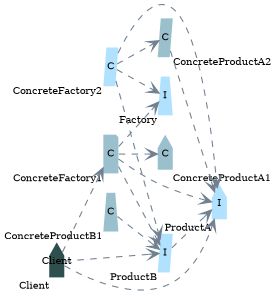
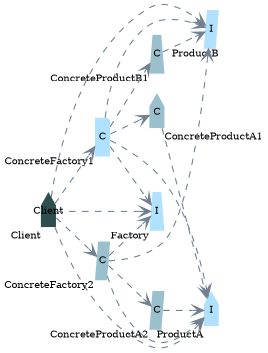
node "C ConcreteFactory2": fillcolor lightskyblue1 -> lightblue3
edge "C ConcreteFactory1" -> "C ConcreteProductB1": added
node "C ConcreteFactory1": fillcolor lightblue3 -> lightskyblue1
edge "Client Client" -> "I Factory": added
edge "Client Client" -> "C ConcreteFactory2": added
edge "I ProductB" -> "I ProductA": now "C ConcreteProductA1" -> "I ProductA"
